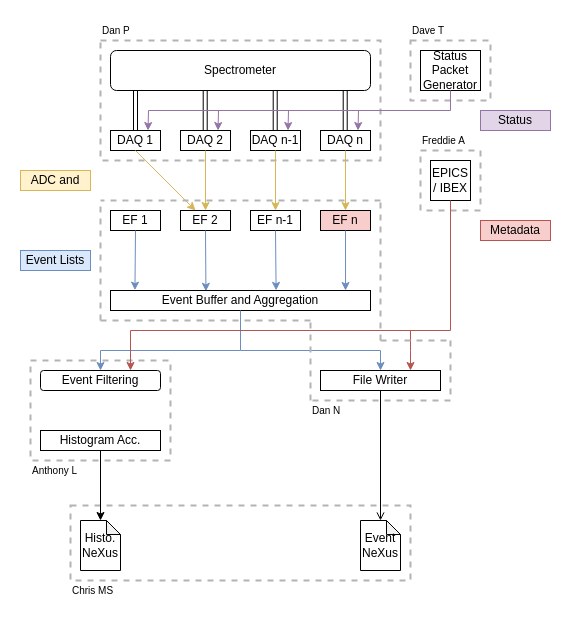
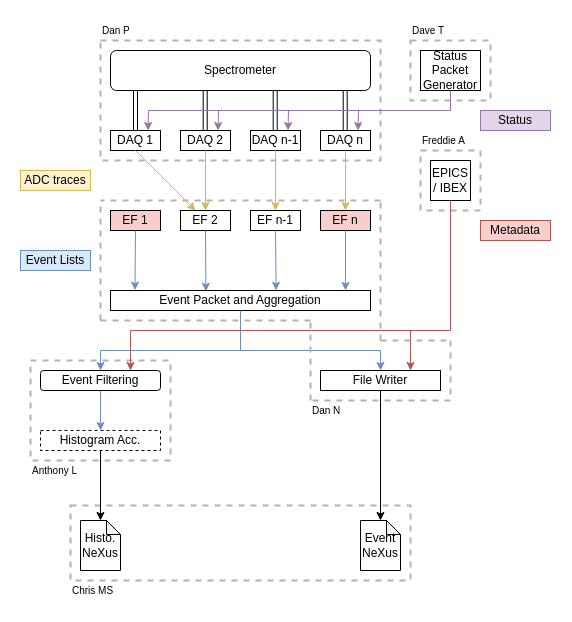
node "ADC and": label "ADC and" -> "ADC traces"
node "EF 1": fillcolor #ffffff -> #f8cecc
node "Event Buffer and Aggregation": label "Event Buffer and Aggregation" -> "Event Packet and Aggregation"
edge "Event Filtering" -> "Histogram Acc.": added
node "Histogram Acc.": style solid -> dashed
edge "File Writer" -> "Event NeXus": arrowhead open -> classic
